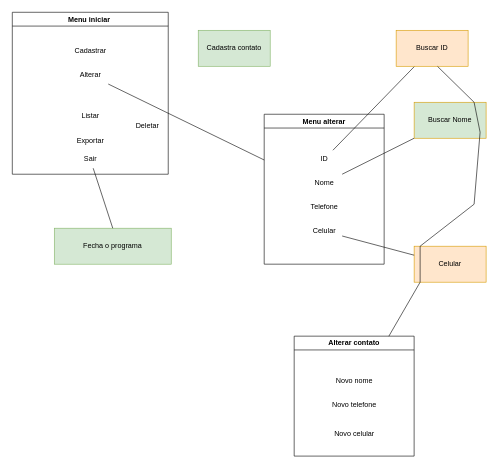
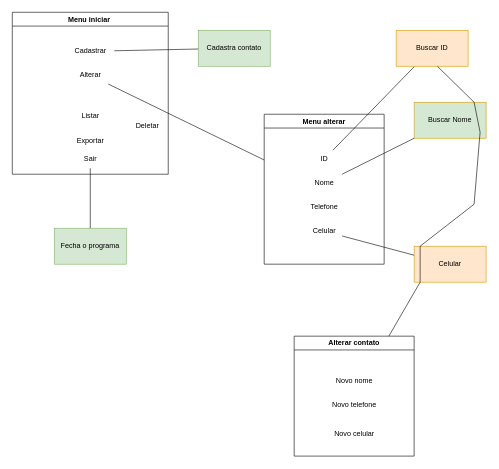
edge "Cadastra contato" -- "Cadastrar": added
node "Fecha o programa": size 117x36 -> 72x36
